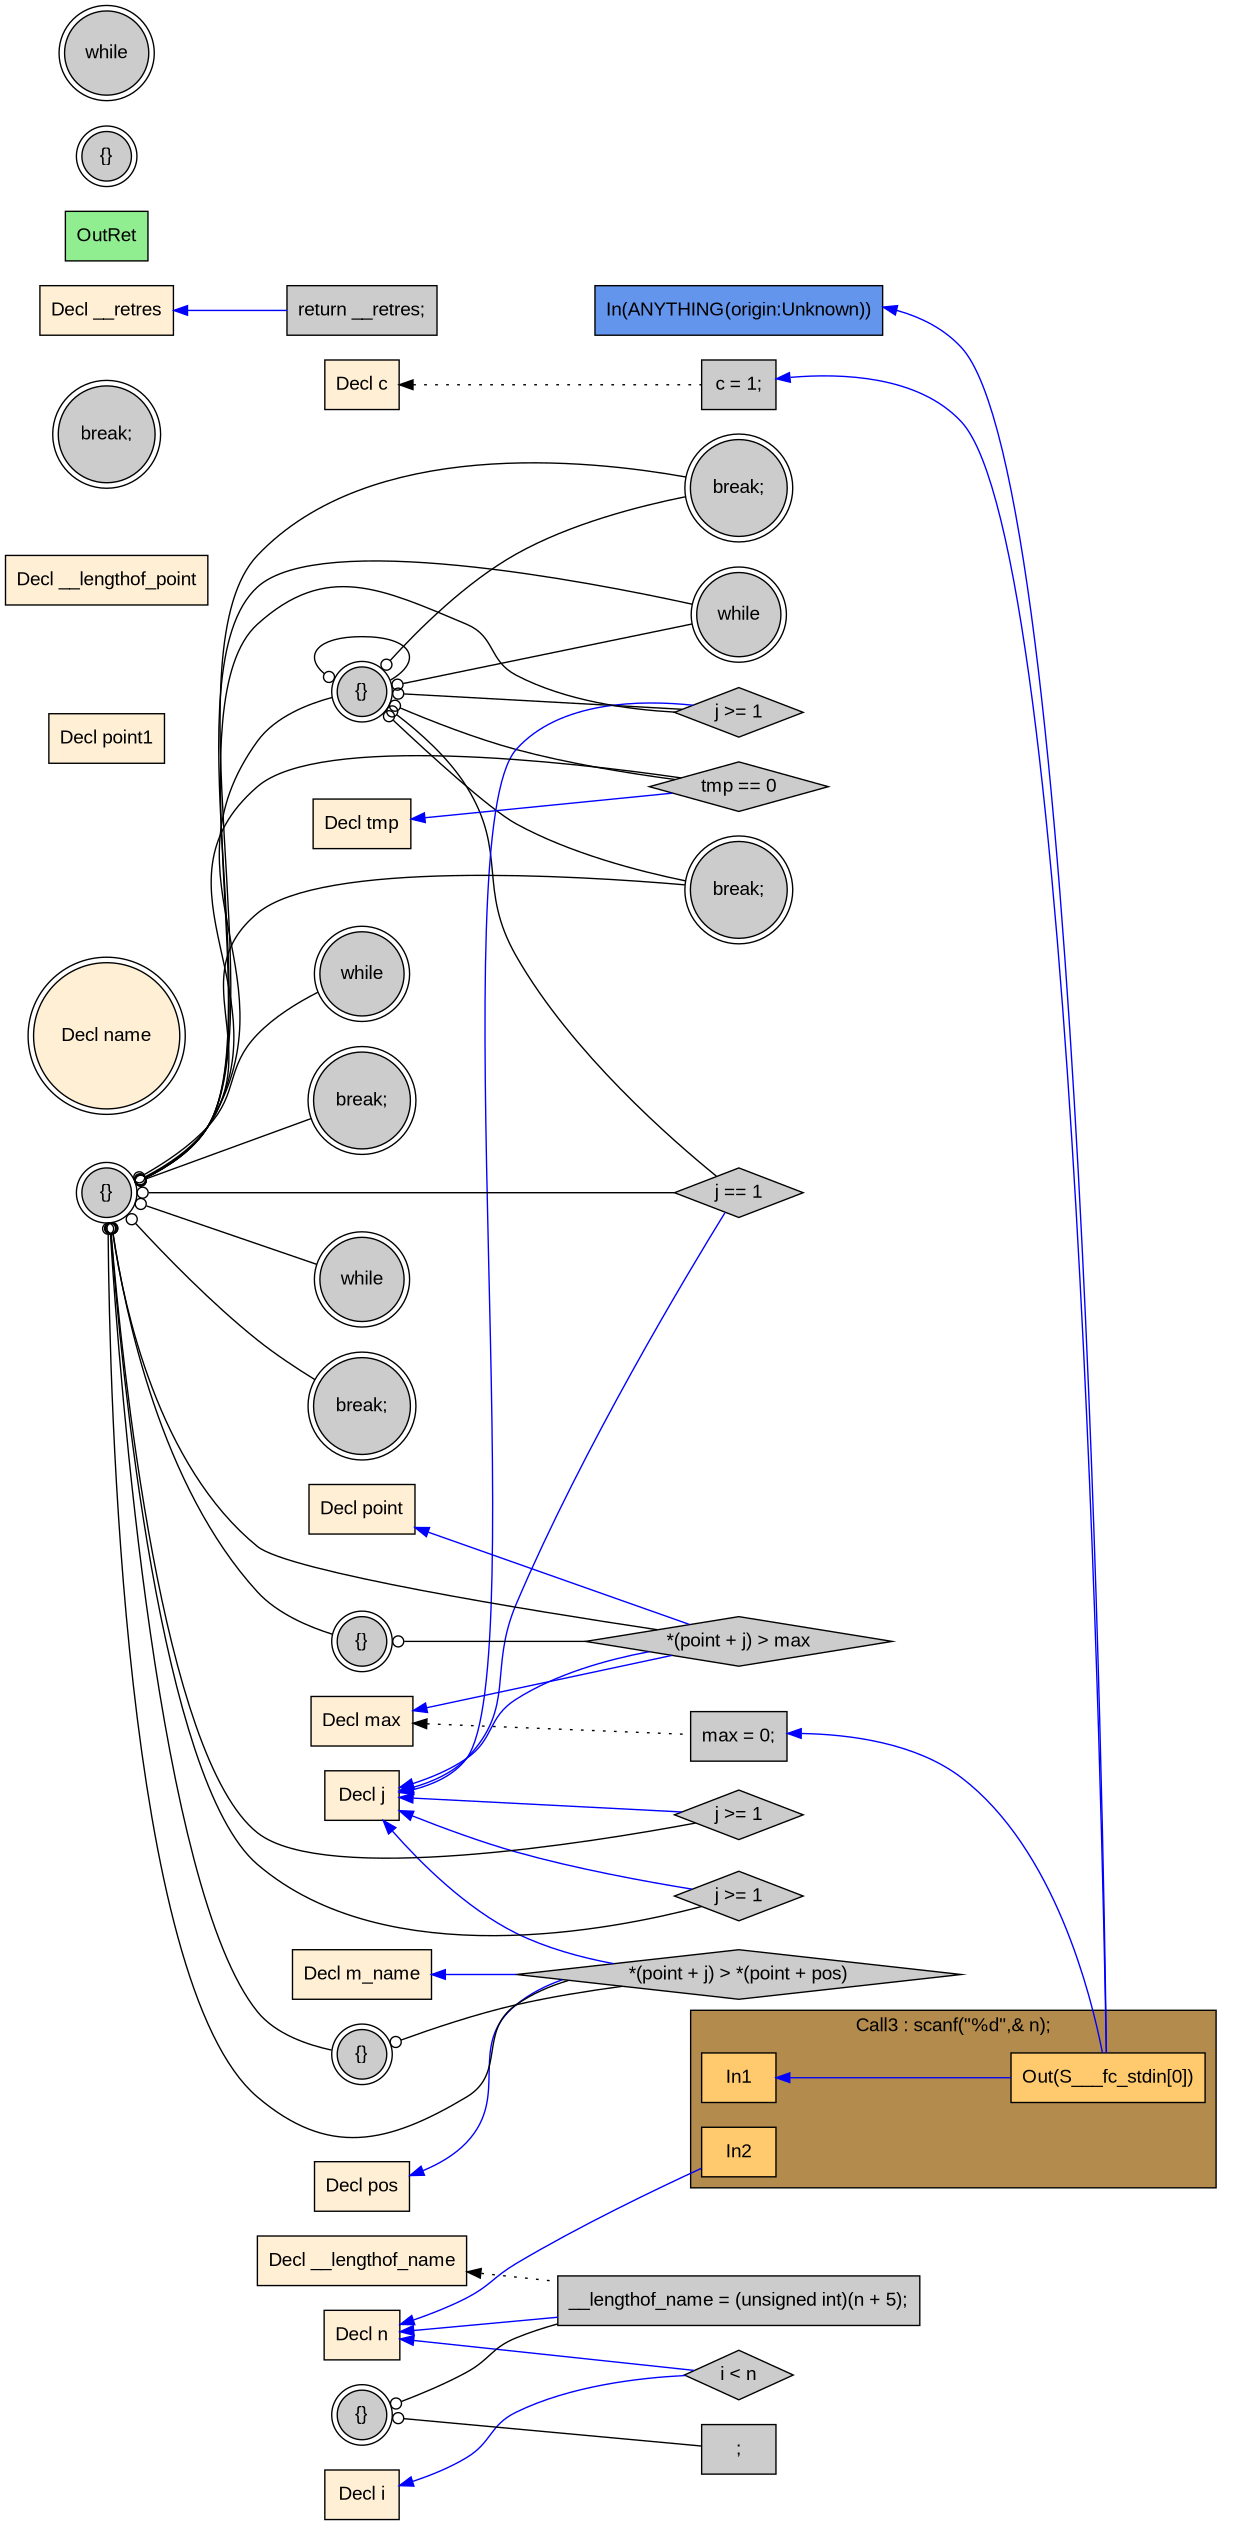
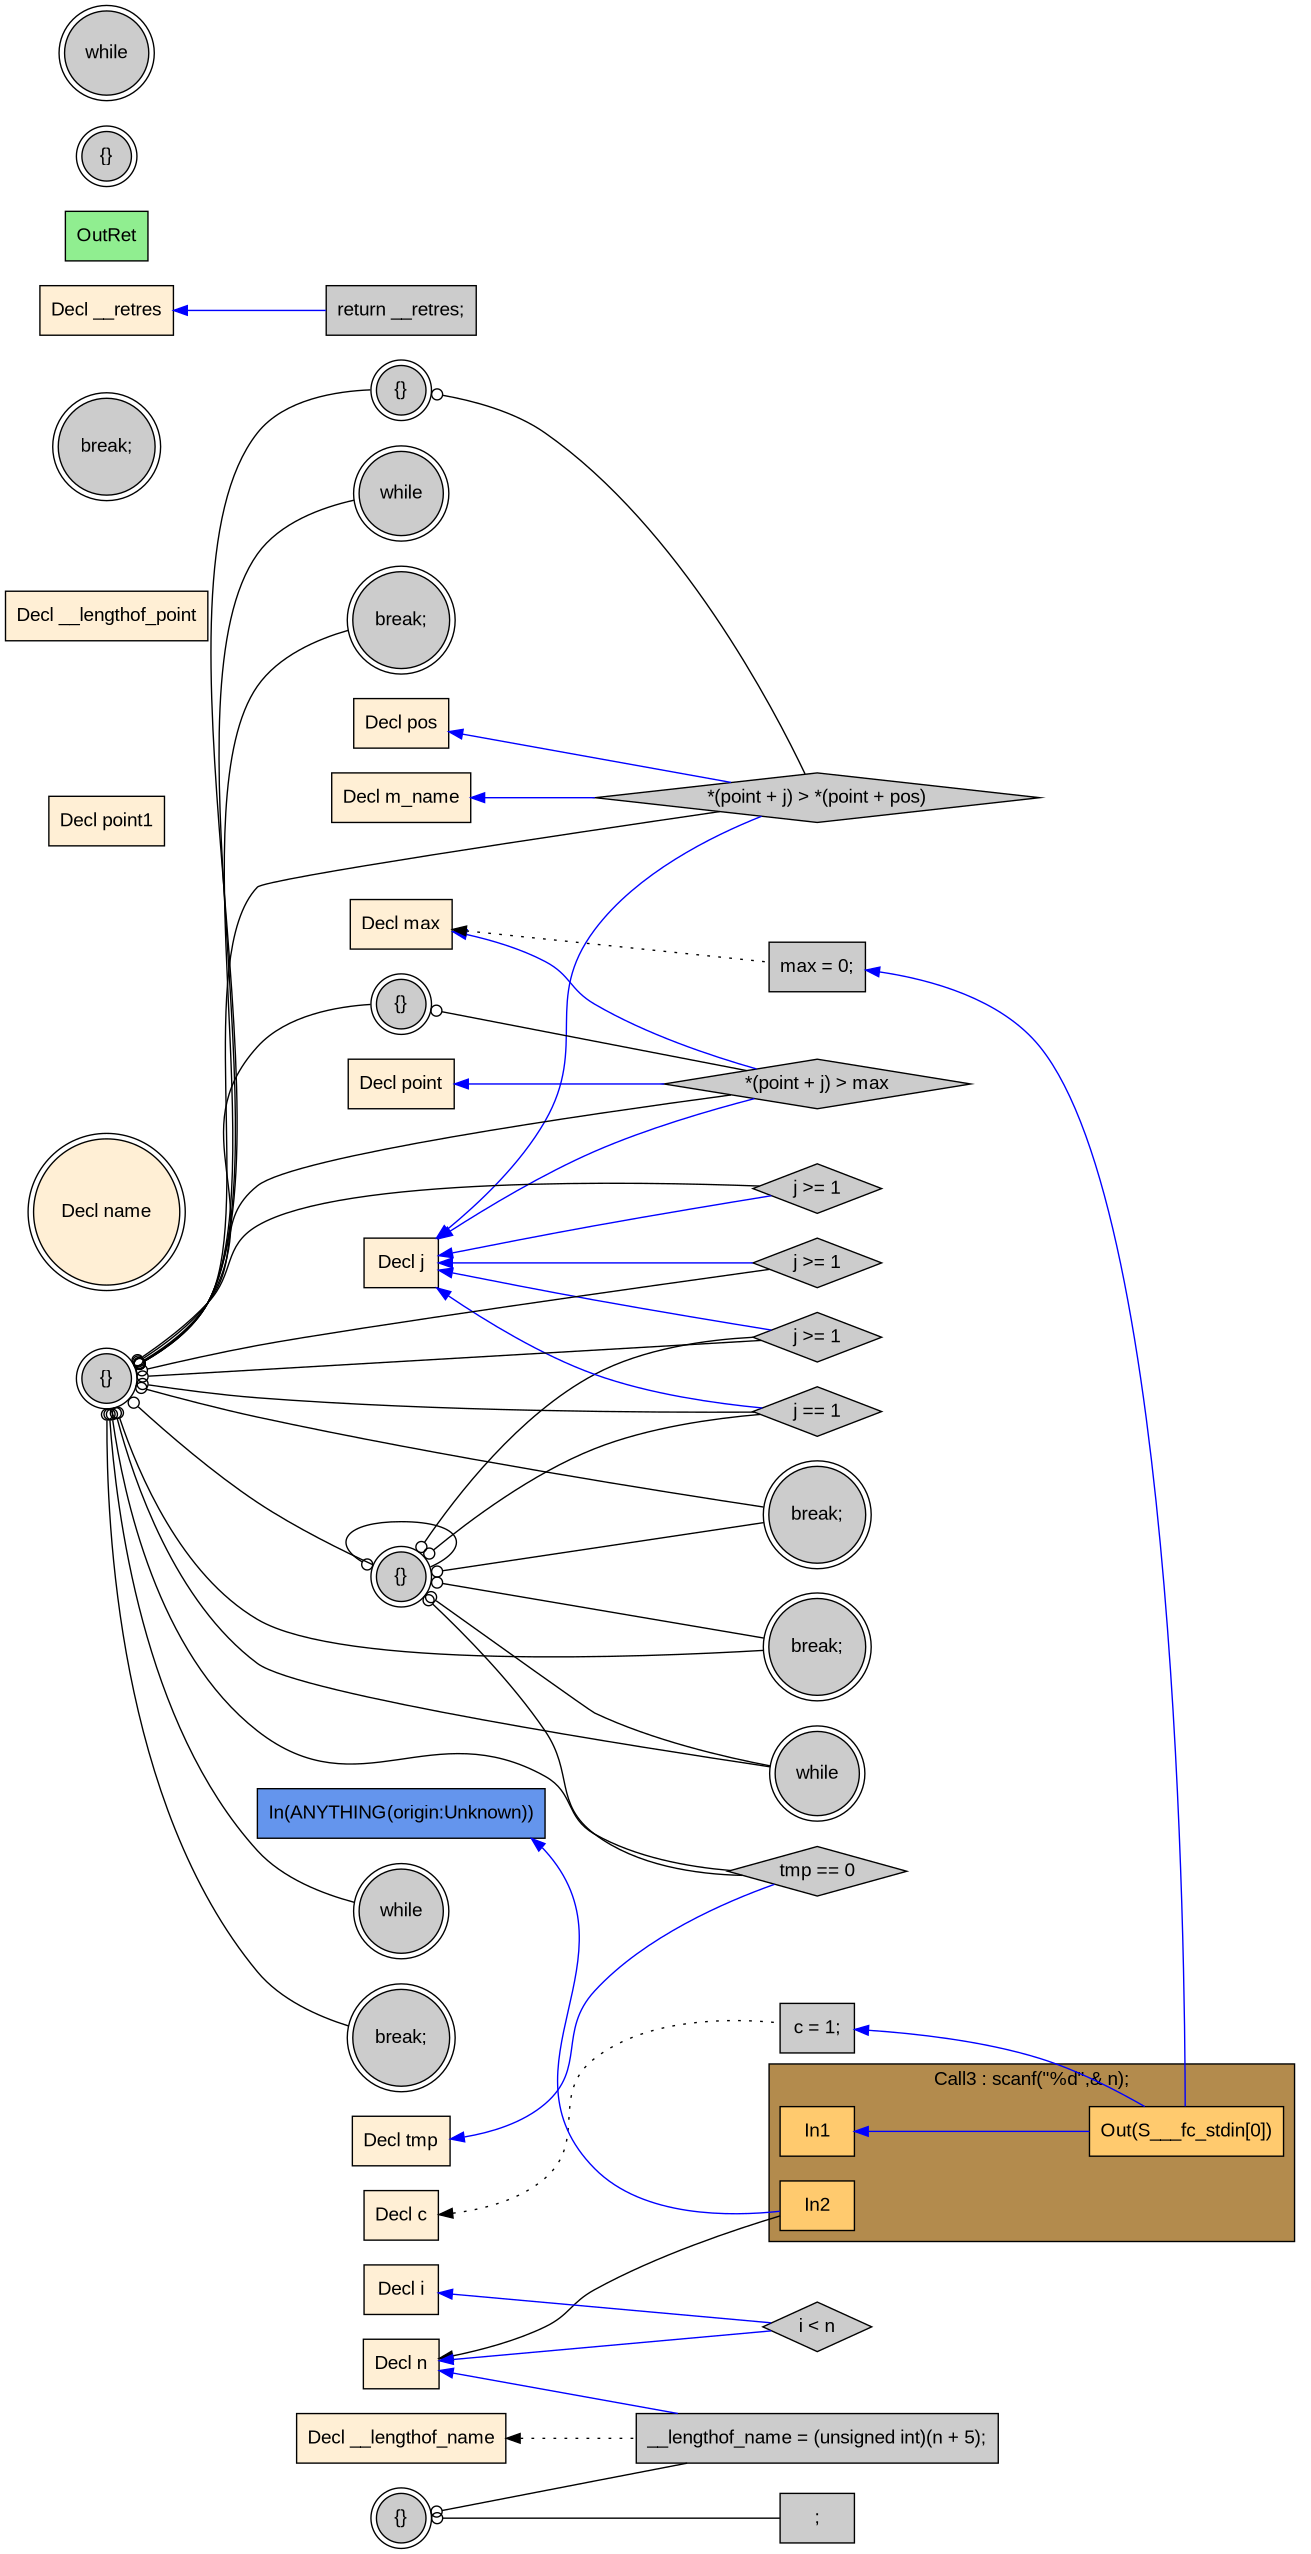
edge "Out(S___fc_stdin[0])" -> "In(ANYTHING(origin:Unknown))": now "In2" -> "In(ANYTHING(origin:Unknown))"
edge "In2" -> "Decl n": color #0000ff -> #000000
